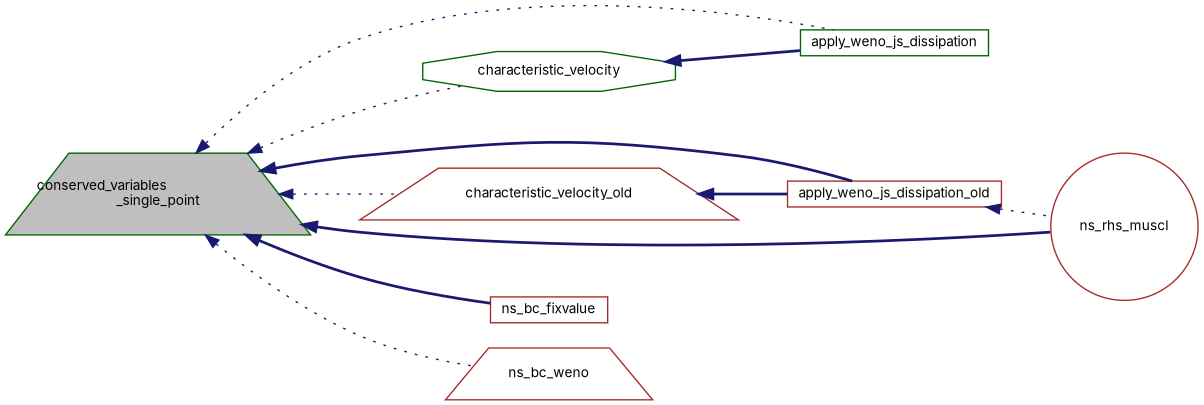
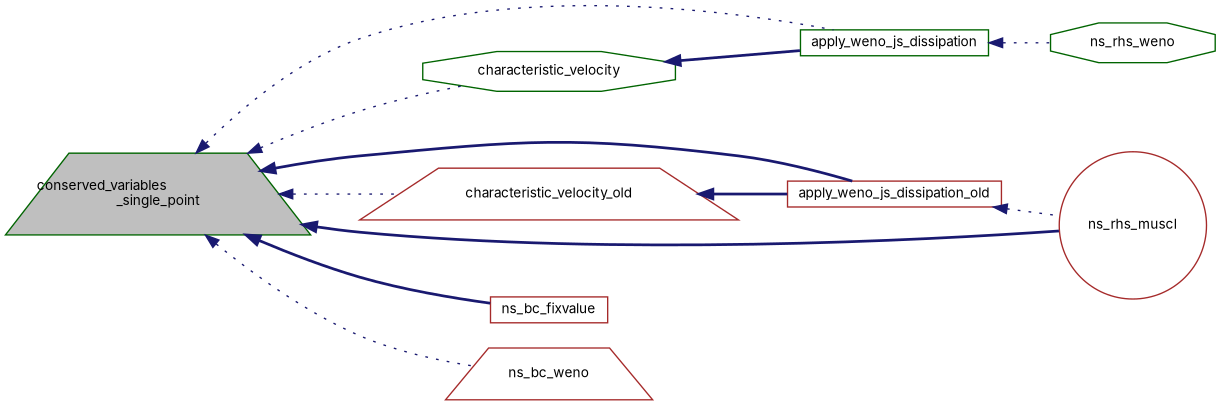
node "ns_rhs_weno": added
